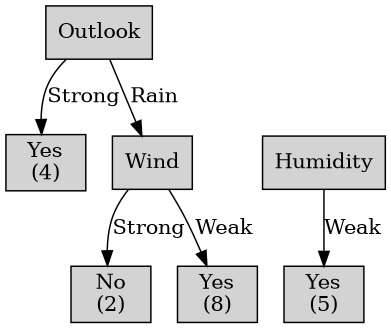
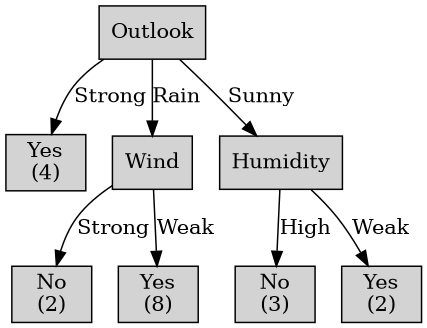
edge "Outlook" -> "Humidity": added, label "Sunny"
node "No (3)": added
node "Yes (5)": label "Yes (5)" -> "Yes (2)"
